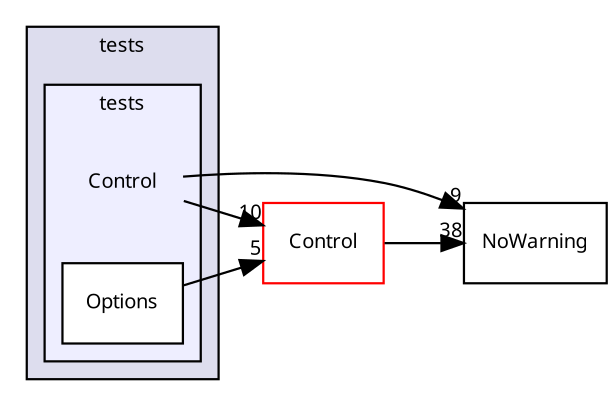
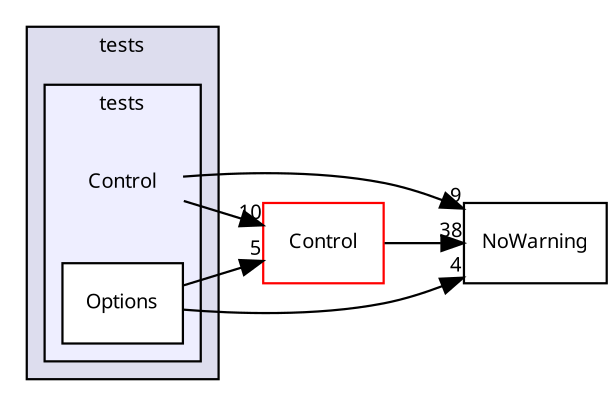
edge "Options" -> "NoWarning": added
